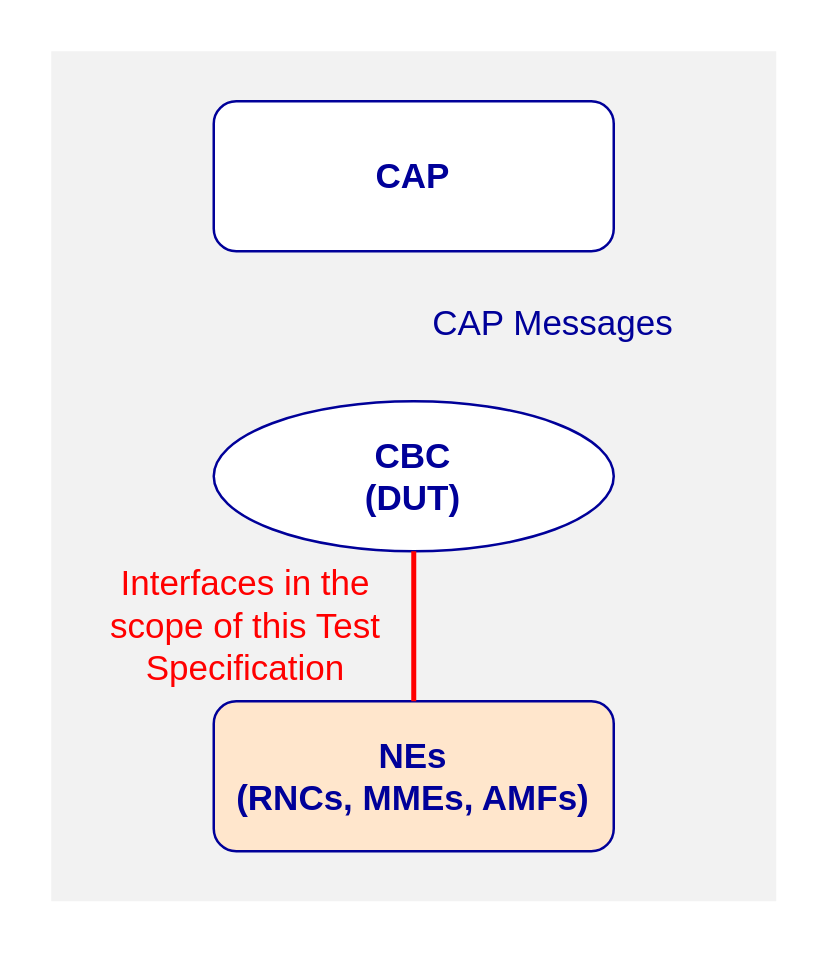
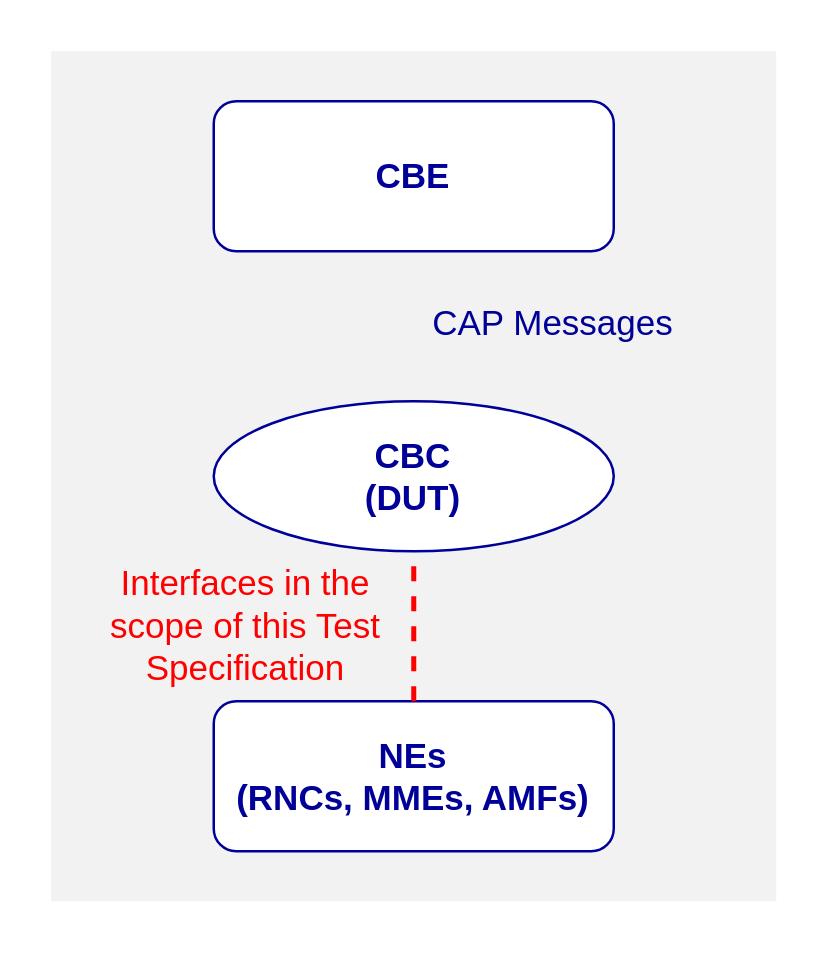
node "CAP": label "CAP" -> "CBE"
edge "CBC (DUT)" -- "NEs (RNCs, MMEs, AMFs)": style solid -> dashed
node "NEs (RNCs, MMEs, AMFs)": fillcolor #ffe6cc -> #ffffff
